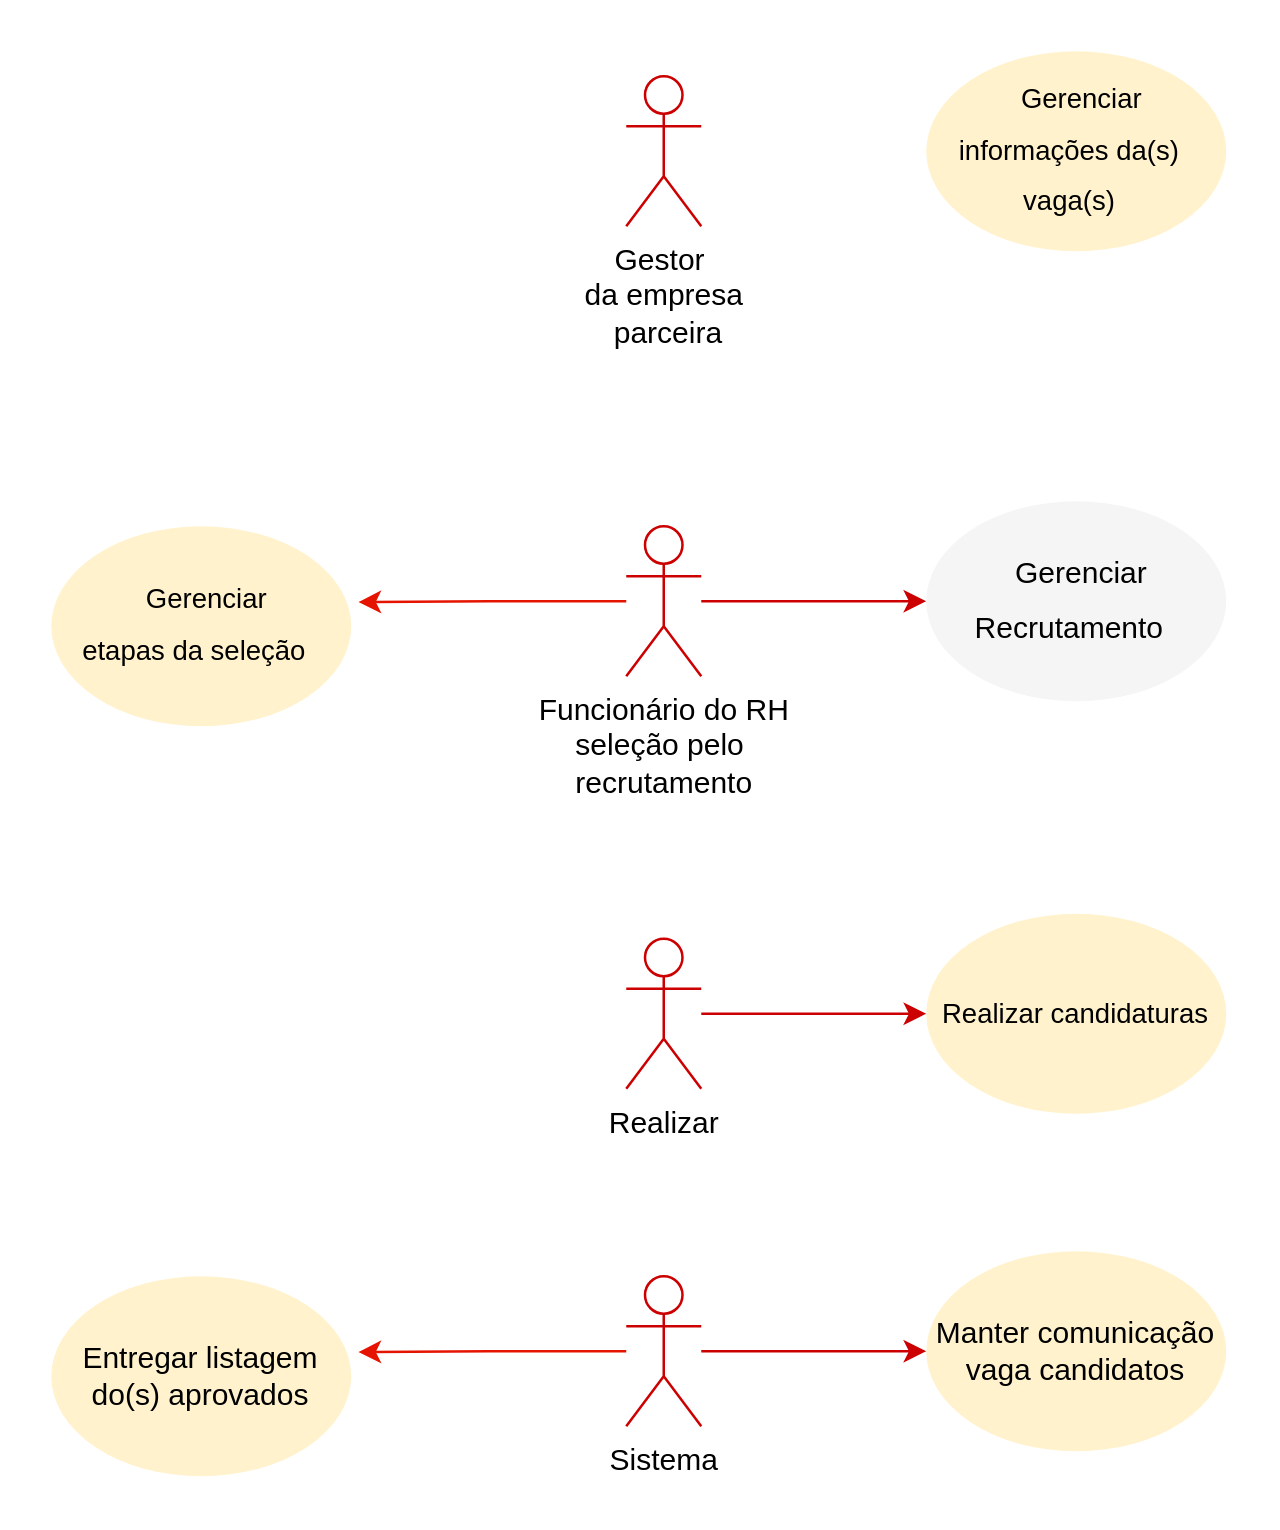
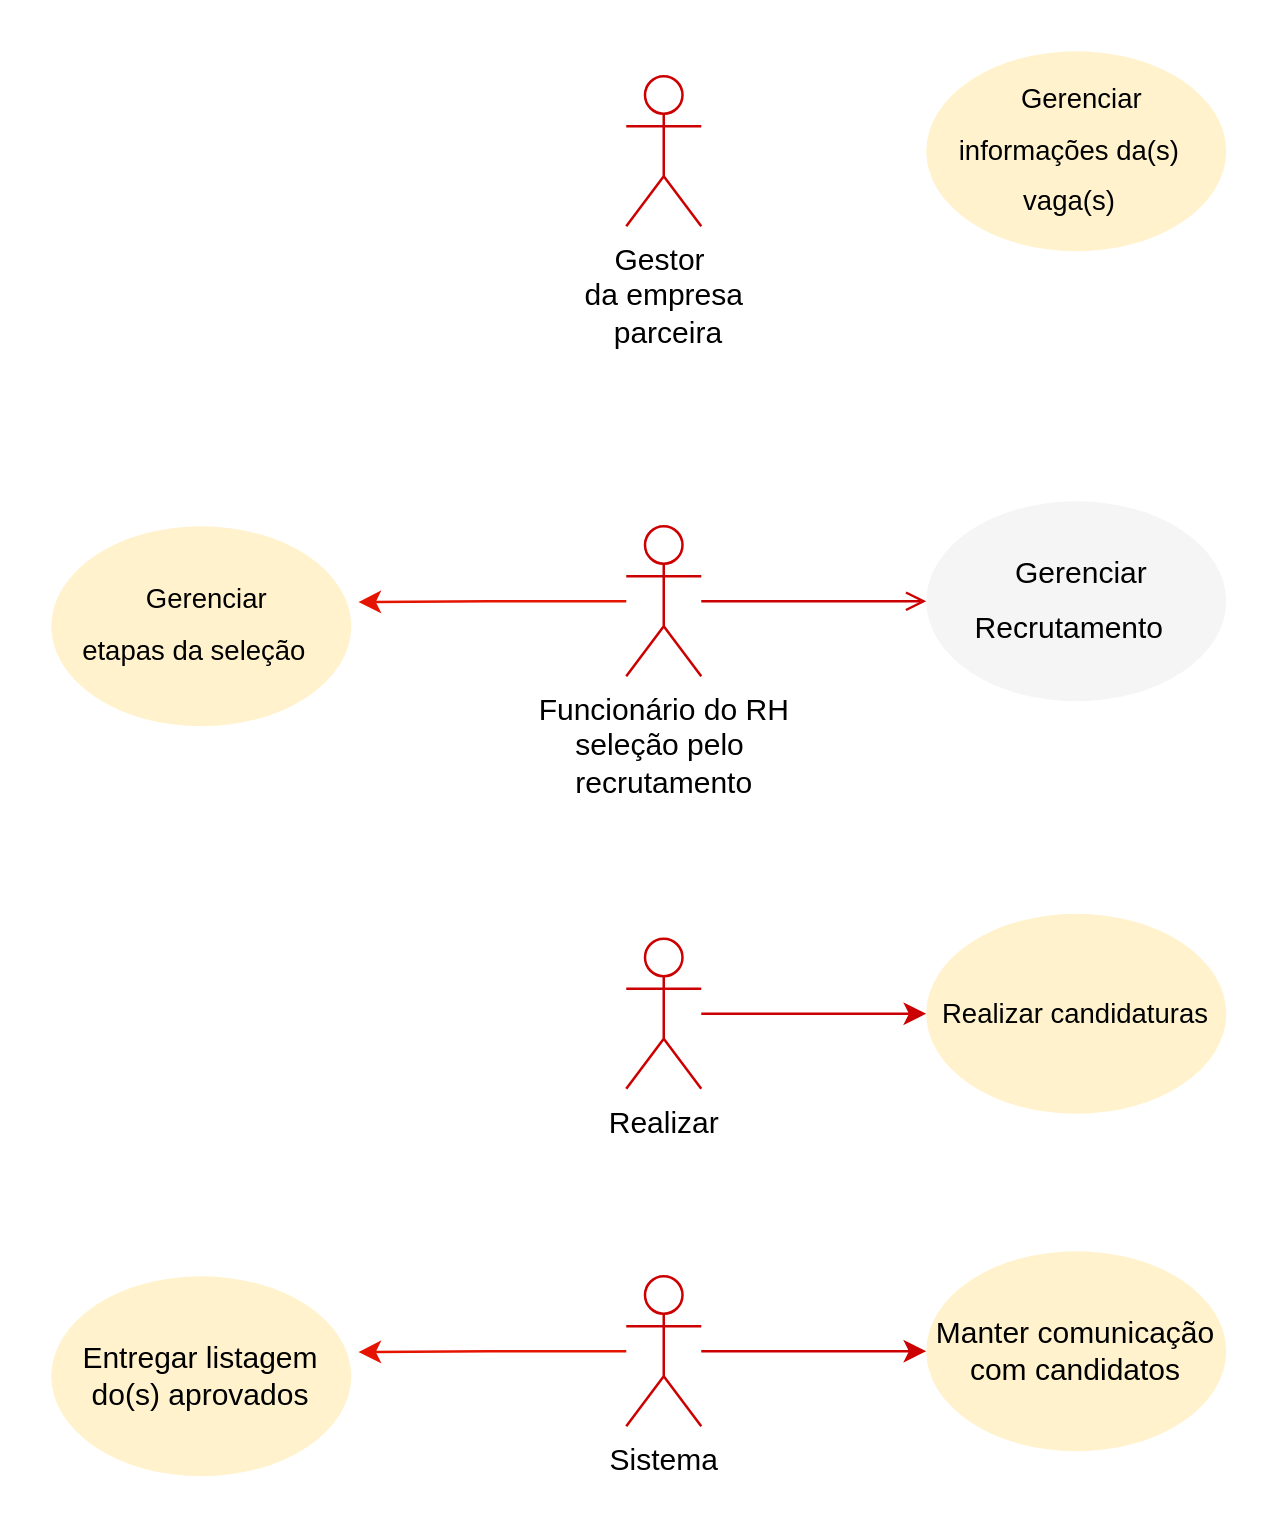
edge "Funcionário do RH seleção pelo recrutamento" -> "Gerenciar Recrutamento": arrowhead classic -> open
node "Manter comunicação vaga candidatos": label "Manter comunicação vaga candidatos" -> "Manter comunicação com candidatos"
